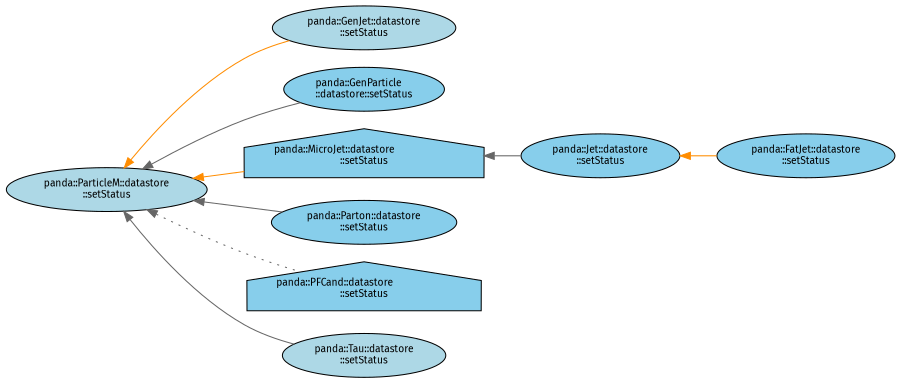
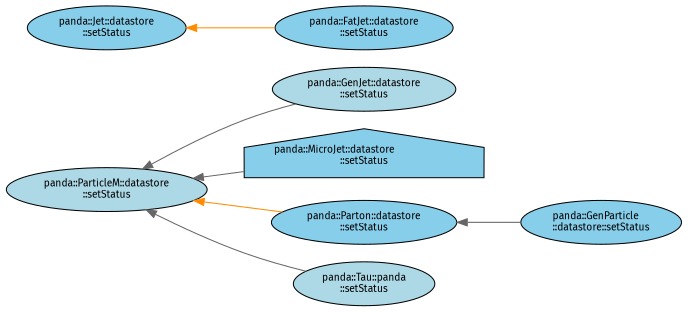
edge "panda::GenJet::datastore ::setStatus" -> "panda::ParticleM::datastore ::setStatus": color darkorange -> gray40
edge "panda::GenParticle ::datastore::setStatus" -> "panda::ParticleM::datastore ::setStatus": now "panda::GenParticle ::datastore::setStatus" -> "panda::Parton::datastore ::setStatus"
edge "panda::Jet::datastore ::setStatus" -> "panda::MicroJet::datastore ::setStatus": removed
edge "panda::MicroJet::datastore ::setStatus" -> "panda::ParticleM::datastore ::setStatus": color darkorange -> gray40
edge "panda::Parton::datastore ::setStatus" -> "panda::ParticleM::datastore ::setStatus": color gray40 -> darkorange
node "panda::PFCand::datastore ::setStatus": removed
node "panda::Tau::datastore ::setStatus": label "panda::Tau::datastore ::setStatus" -> "panda::Tau::panda ::setStatus"
